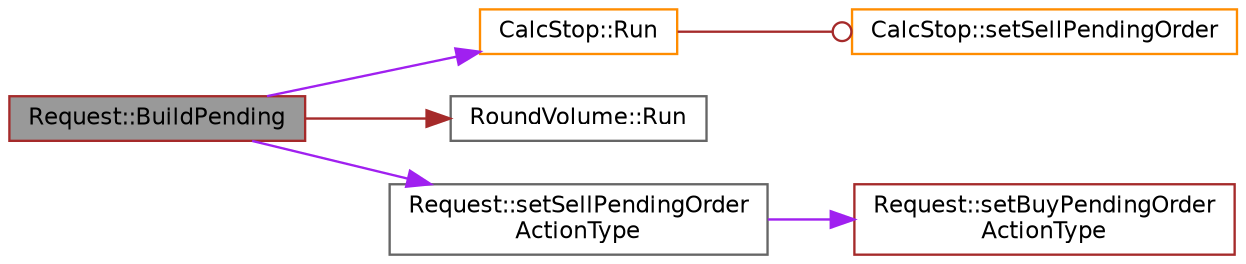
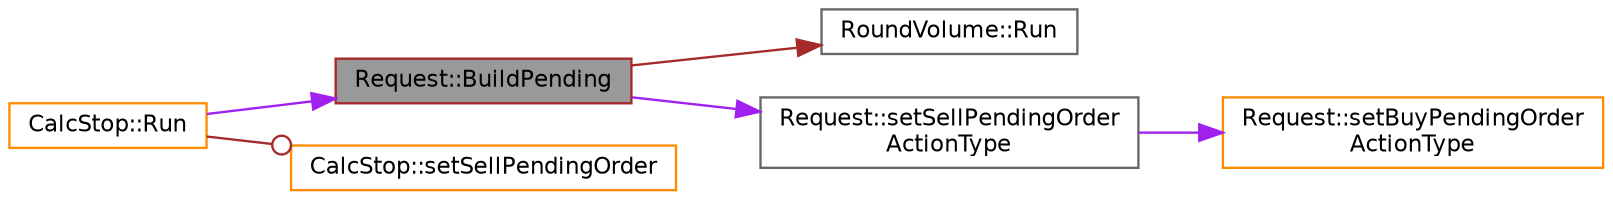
edge "Request::BuildPending" -> "CalcStop::Run": reversed
node "Request::setBuyPendingOrder ActionType": color brown -> darkorange
